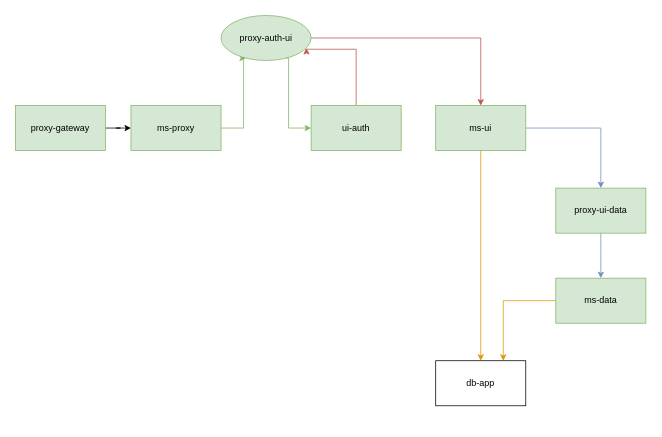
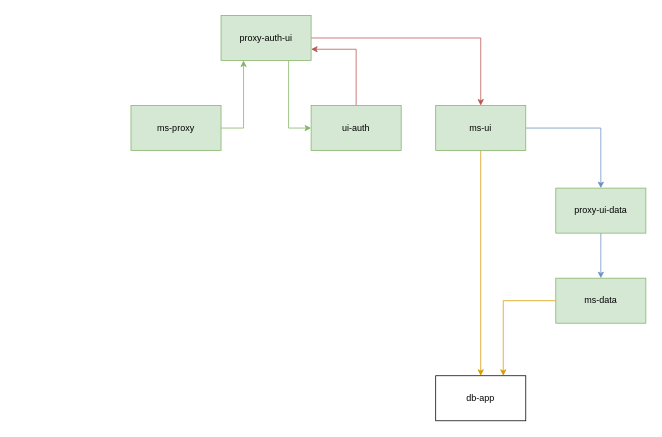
node "proxy-auth-ui": shape ellipse -> rectangle
node "proxy-gateway": removed
edge "proxy-gateway" -> "ms-proxy": removed
node "db-app": moved (480, 383) -> (480, 398)
